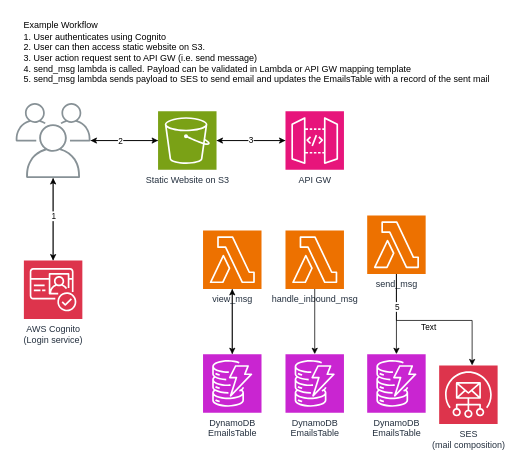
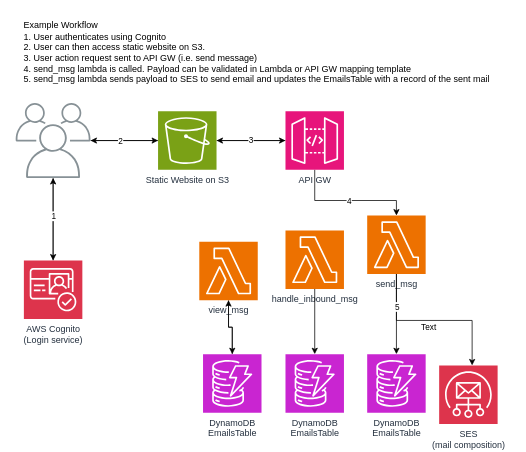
edge "API GW" -> "send_msg": added, label "4"
node "view_msg": moved (232, 260) -> (228, 271)
